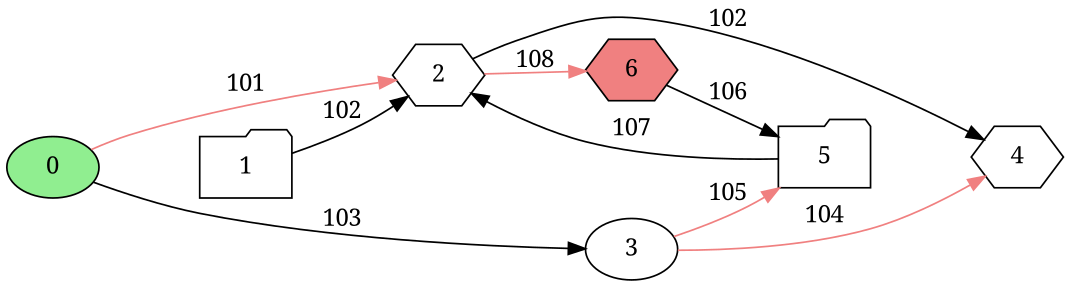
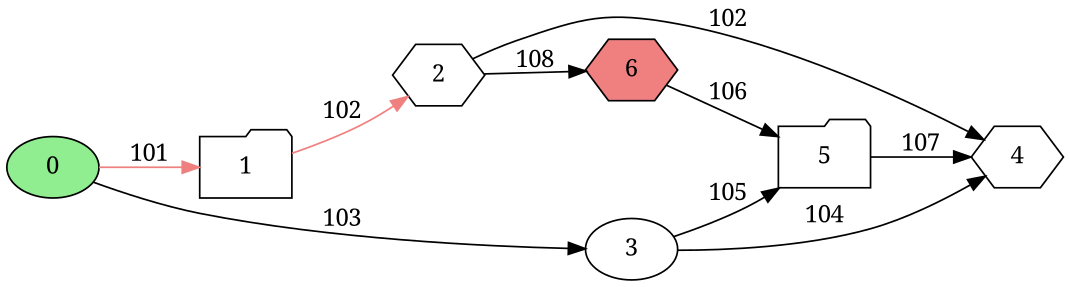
edge "2" -> "6": color lightcoral -> black
edge "0" -> "2": now "0" -> "1"
edge "1" -> "2": color black -> lightcoral
edge "5" -> "2": now "5" -> "4"
edge "3" -> "5": color lightcoral -> black
edge "3" -> "4": color lightcoral -> black
